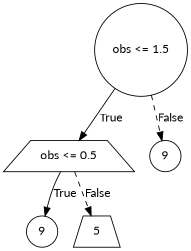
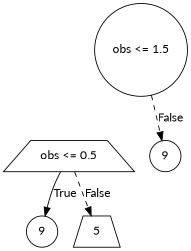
edge "obs <= 1.5" -> "obs <= 0.5": removed, label "True"
